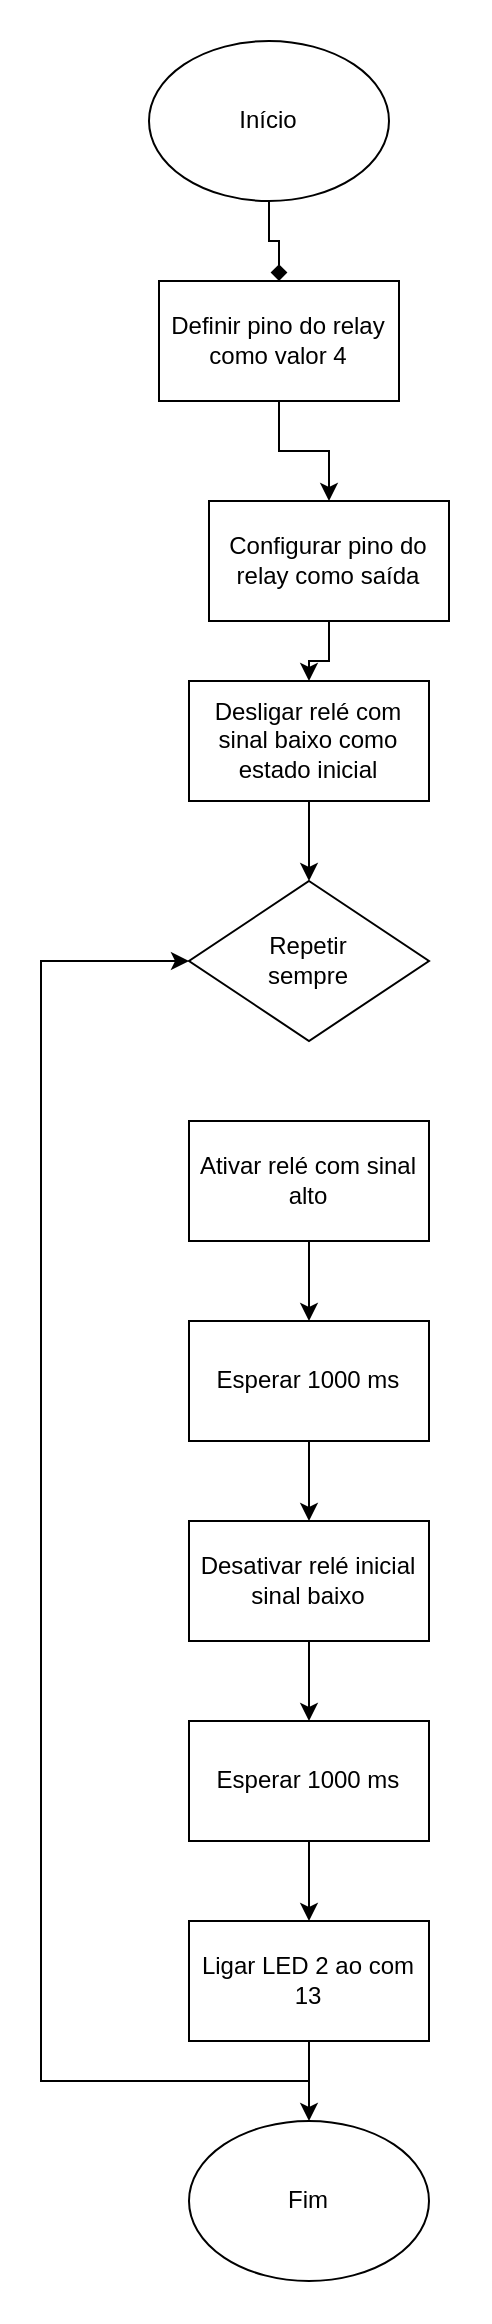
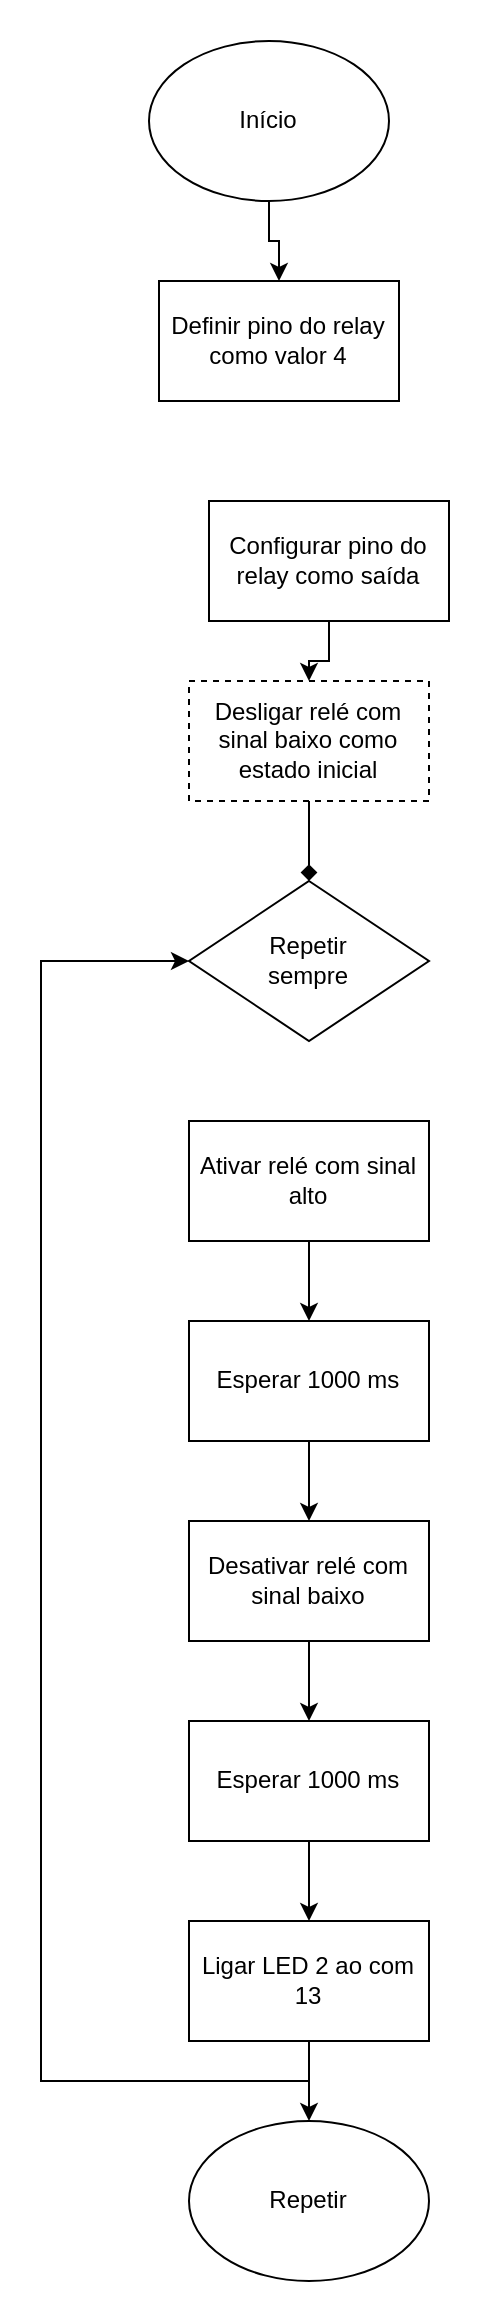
edge "Início" -> "Definir pino do relay como valor 4": arrowhead diamond -> classic
edge "Definir pino do relay como valor 4" -> "Configurar pino do relay como saída": removed
node "Desligar relé com sinal baixo como estado inicial": style solid -> dashed
edge "Desligar relé com sinal baixo como estado inicial" -> "Repetir sempre": arrowhead classic -> diamond
node "Desativar relé inicial sinal baixo": label "Desativar relé inicial sinal baixo" -> "Desativar relé com sinal baixo"
node "Fim": label "Fim" -> "Repetir"
